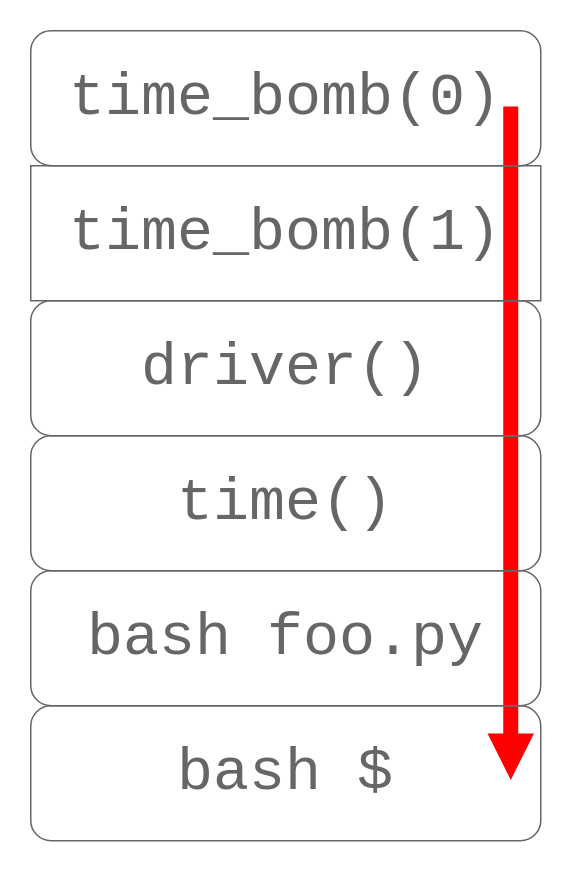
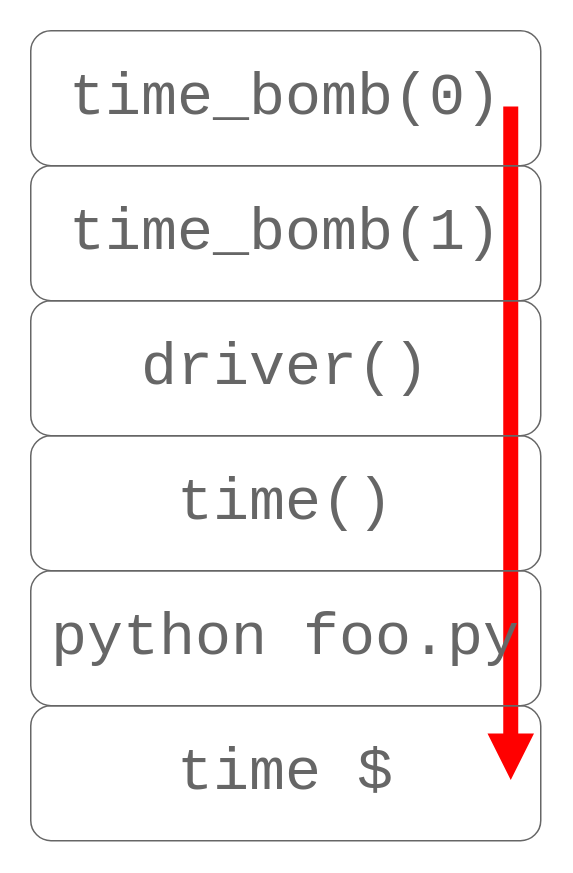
node "time_bomb(1)": shape rectangle -> rounded rectangle
node "bash foo.py": label "bash foo.py" -> "python foo.py"
node "bash $": label "bash $" -> "time $"
